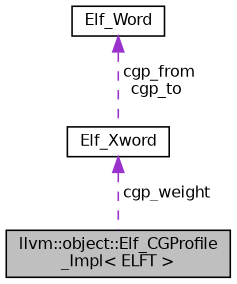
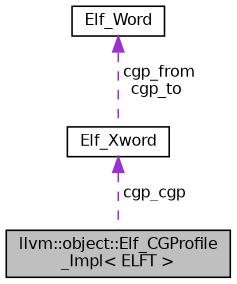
edge "llvm::object::Elf_CGProfile _Impl< ELFT >" -> "Elf_Xword": label " cgp_weight" -> " cgp_cgp"
